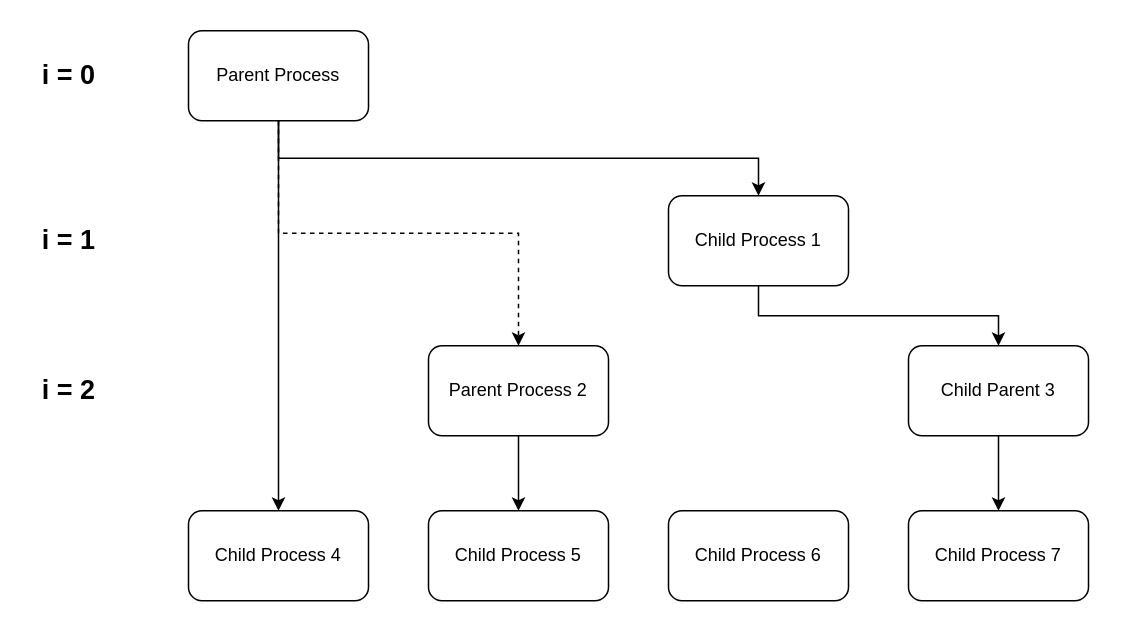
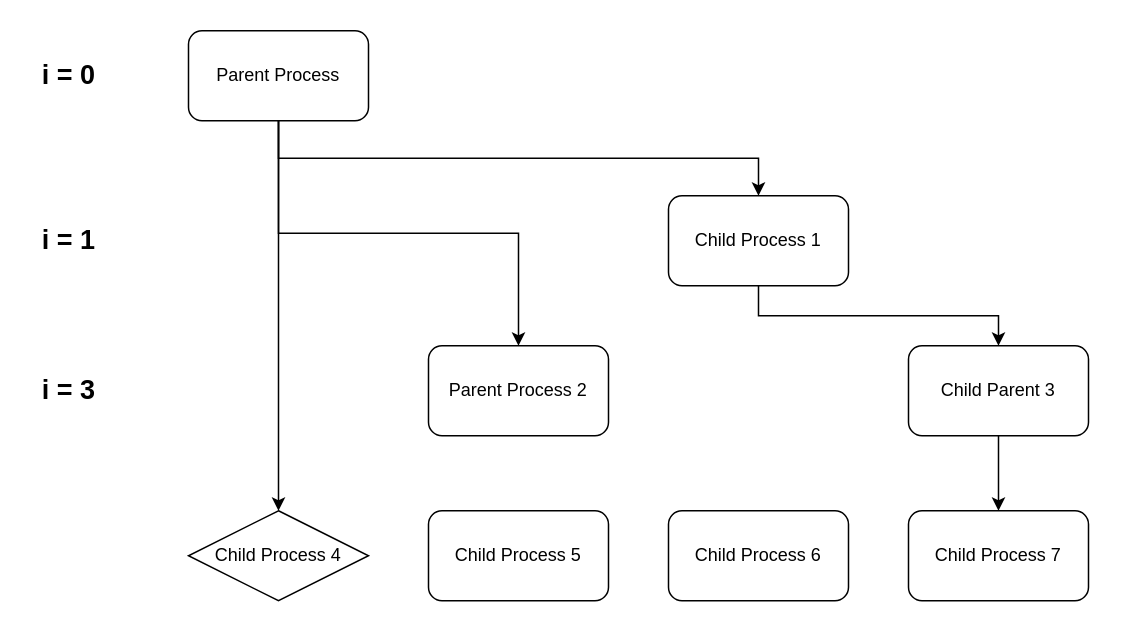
edge "Parent Process" -> "Parent Process 2": style dashed -> solid
node "i = 2": label "i = 2" -> "i = 3"
edge "Parent Process 2" -> "Child Process 5": removed
node "Child Process 4": shape rounded rectangle -> diamond
